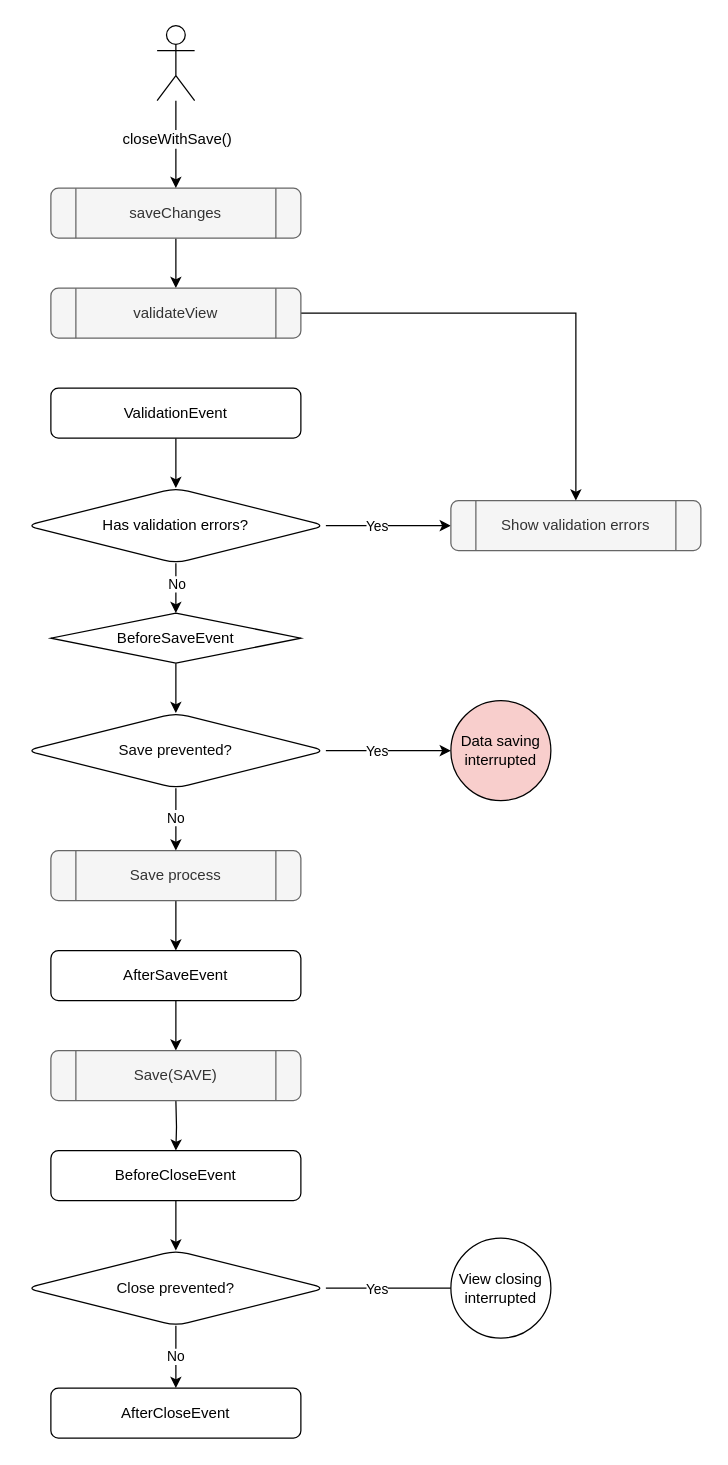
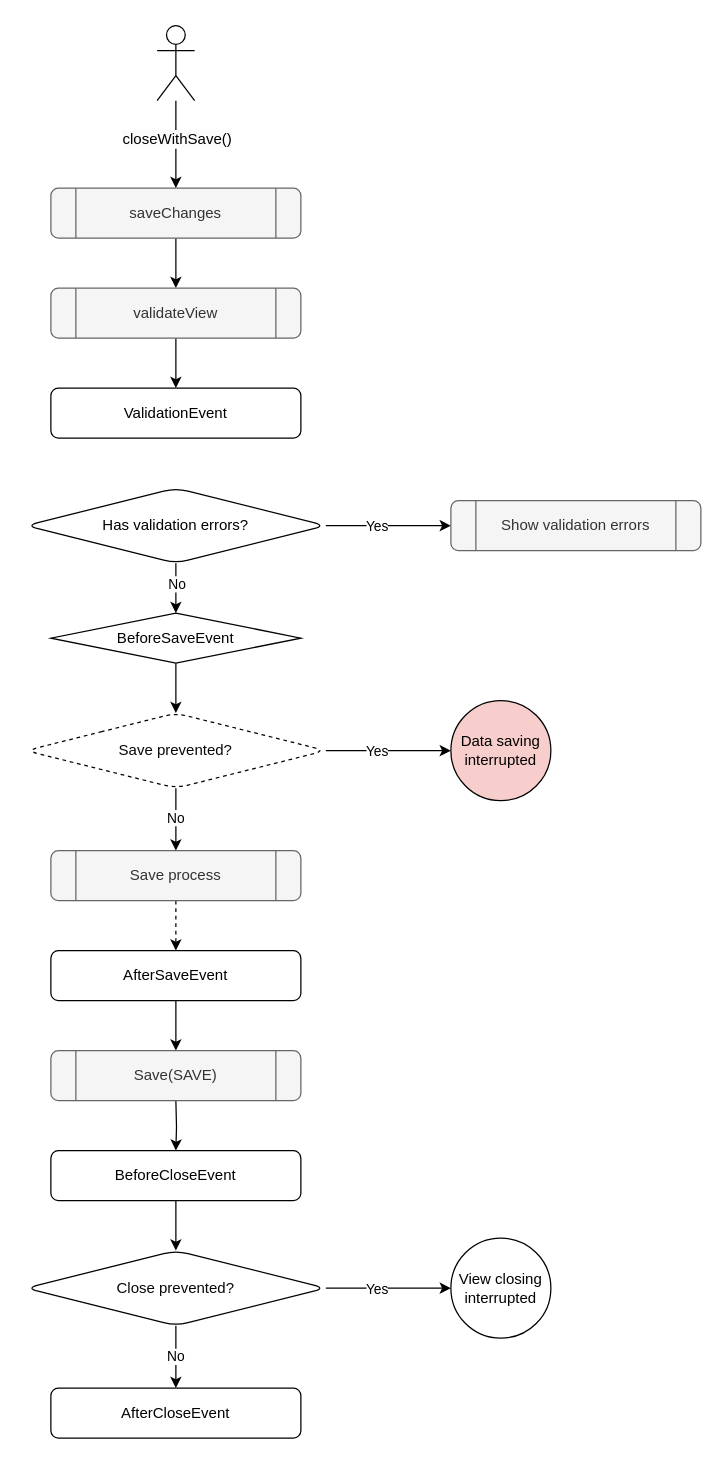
edge "validateView" -> "Show validation errors": now "validateView" -> "ValidationEvent"
edge "ValidationEvent" -> "Has validation errors?": removed
node "Save prevented?": style solid -> dashed
edge "Save process" -> "AfterSaveEvent": style solid -> dashed
edge "Close prevented?" -- "View closing interrupted": arrowhead none -> classic
